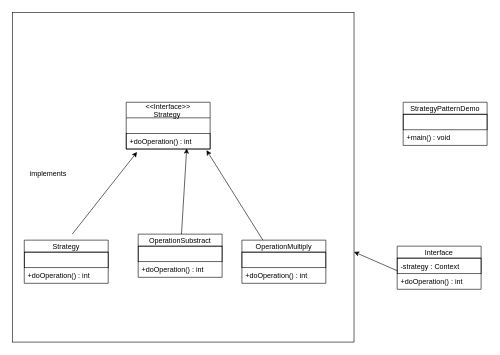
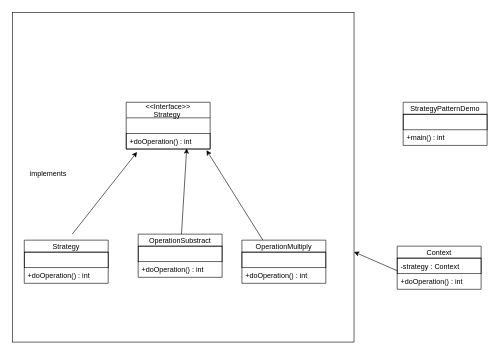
node "+main() : void": label "+main() : void" -> "+main() : int"
node "Interface": label "Interface" -> "Context"
